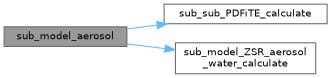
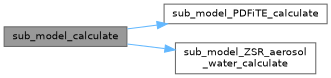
node "sub_sub_PDFiTE_calculate": label "sub_sub_PDFiTE_calculate" -> "sub_model_PDFiTE_calculate"
node "sub_model_aerosol": label "sub_model_aerosol" -> "sub_model_calculate"
